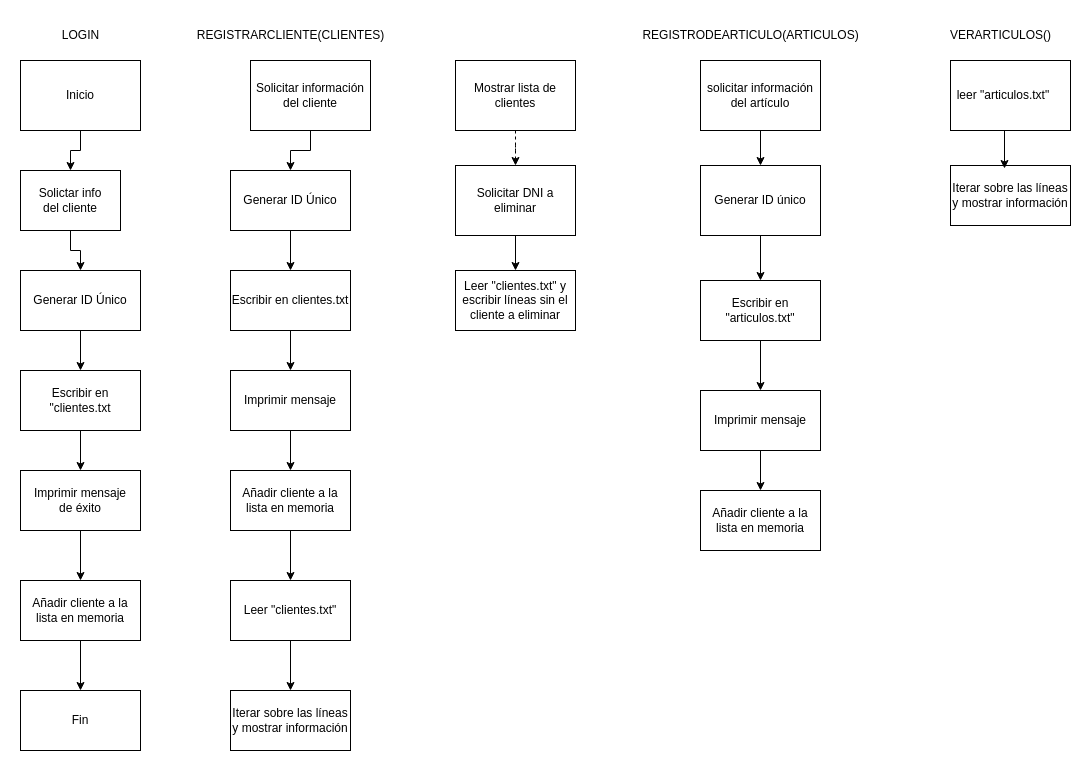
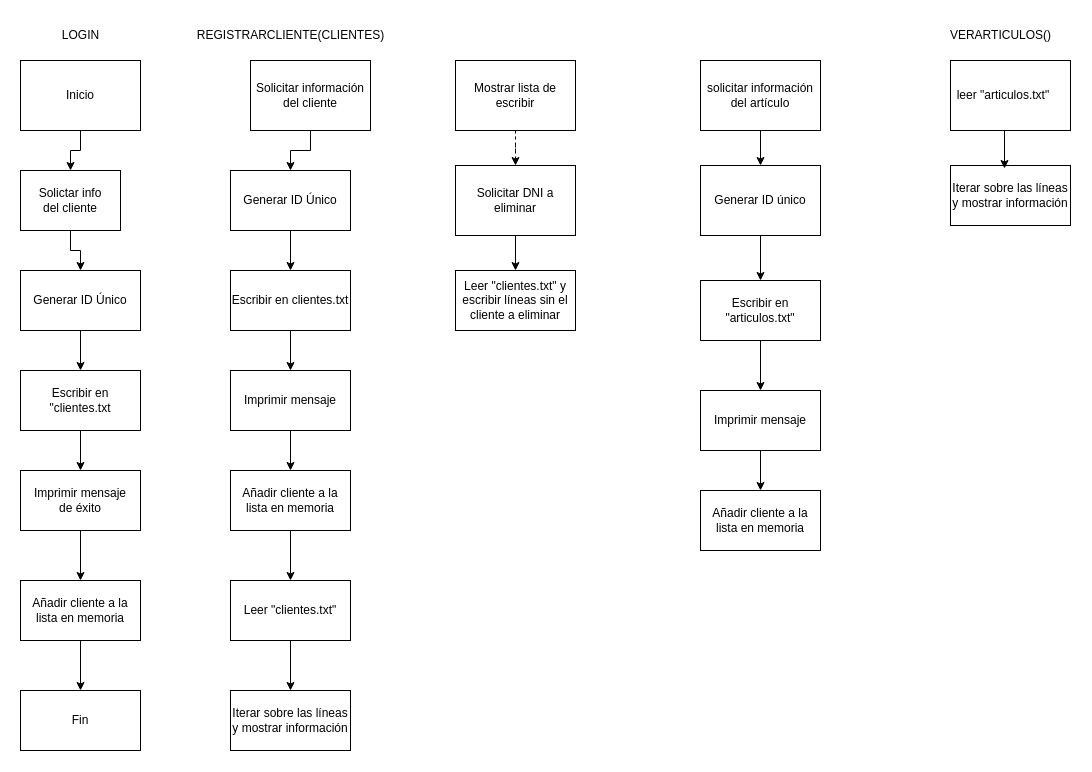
node "REGISTRODEARTICULO(ARTICULOS)": removed
node "Mostrar lista de clientes": label "Mostrar lista de clientes" -> "Mostrar lista de escribir"
